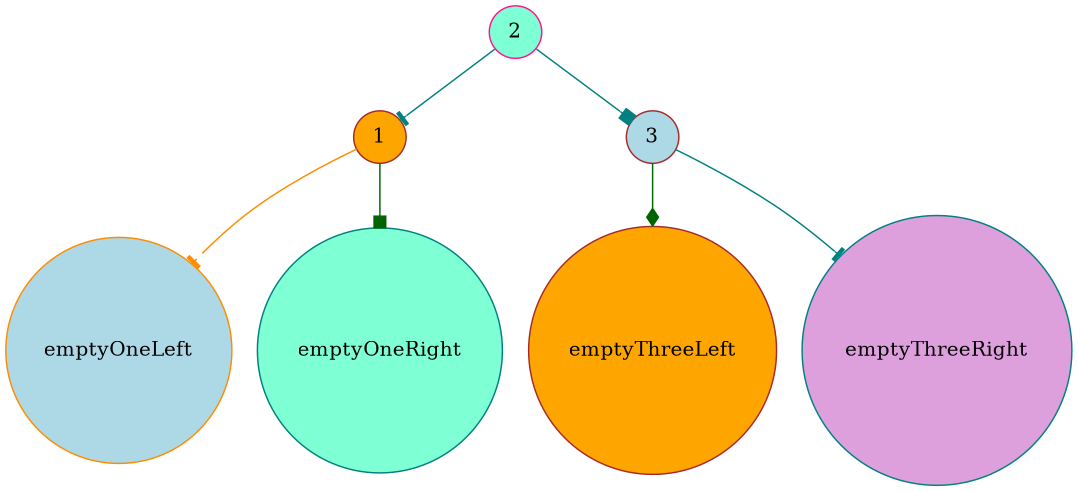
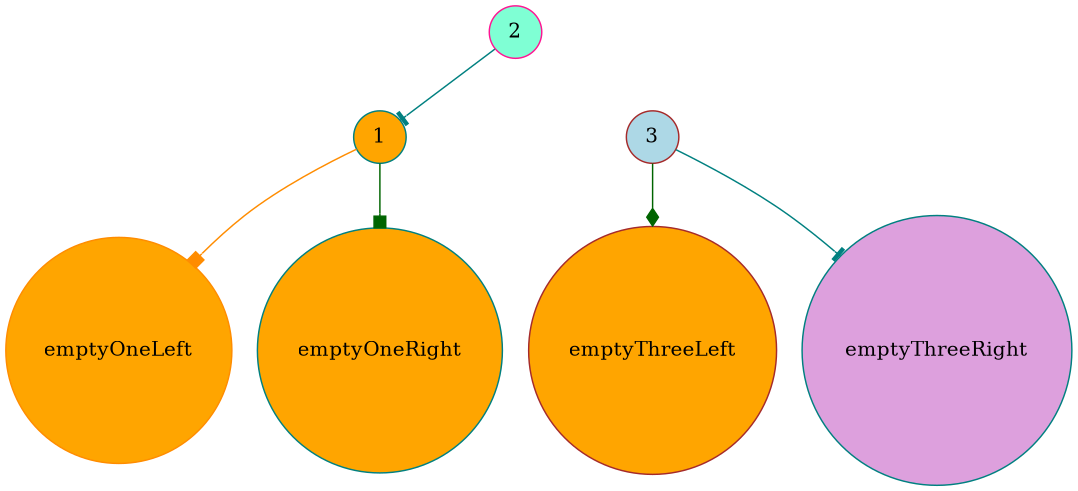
edge "2" -> "3": removed
node "1": color brown -> teal
edge "1" -> "emptyOneLeft": arrowhead tee -> box
node "emptyOneLeft": fillcolor lightblue -> orange
node "emptyOneRight": fillcolor aquamarine -> orange
